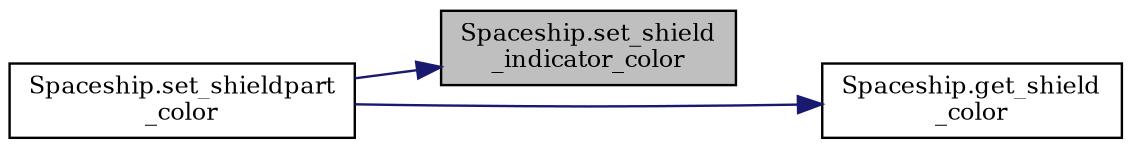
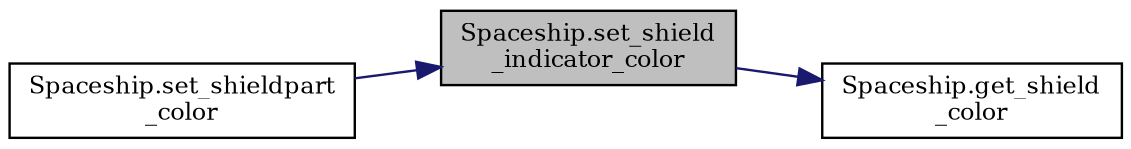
edge "Spaceship.set_shieldpart _color" -> "Spaceship.get_shield _color": now "Spaceship.set_shield _indicator_color" -> "Spaceship.get_shield _color"
